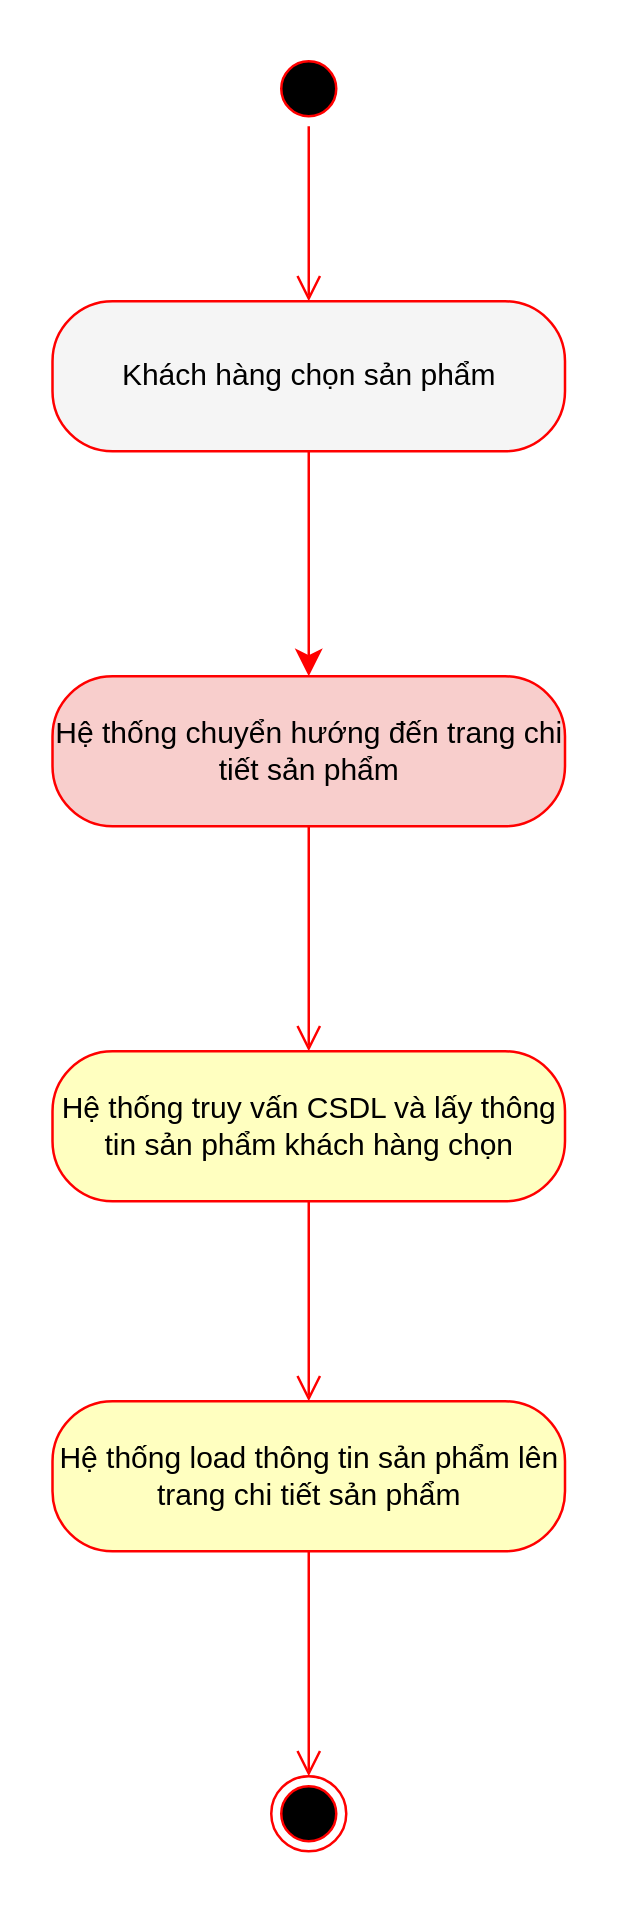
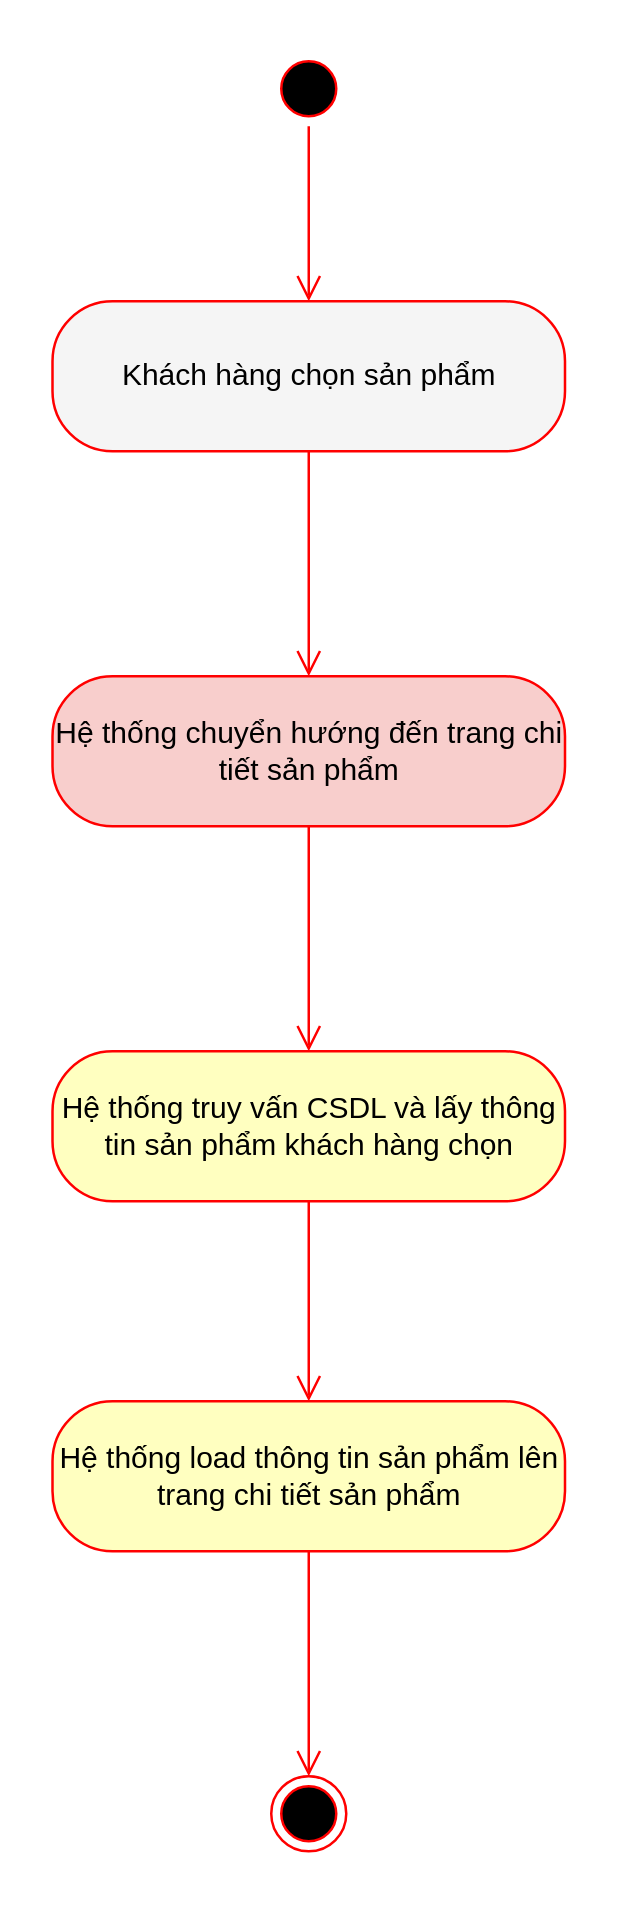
edge "Khách hàng chọn sản phẩm" -> "Hệ thống chuyển hướng đến trang chi tiết sản phẩm": arrowhead classic -> open
